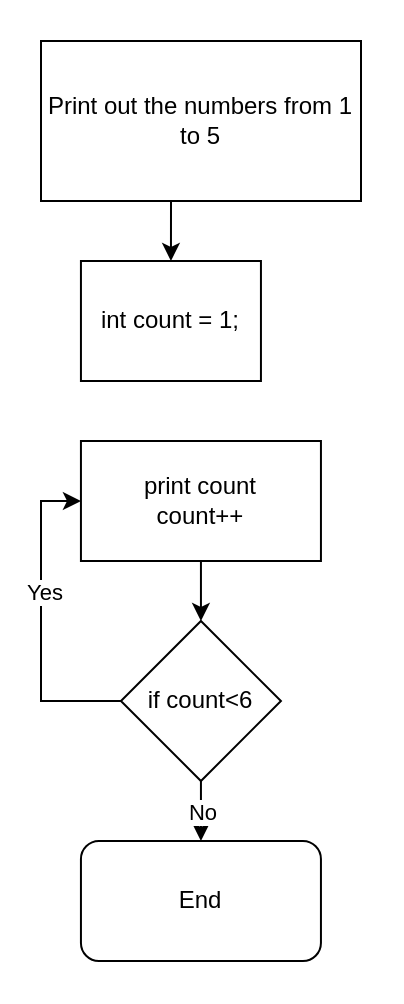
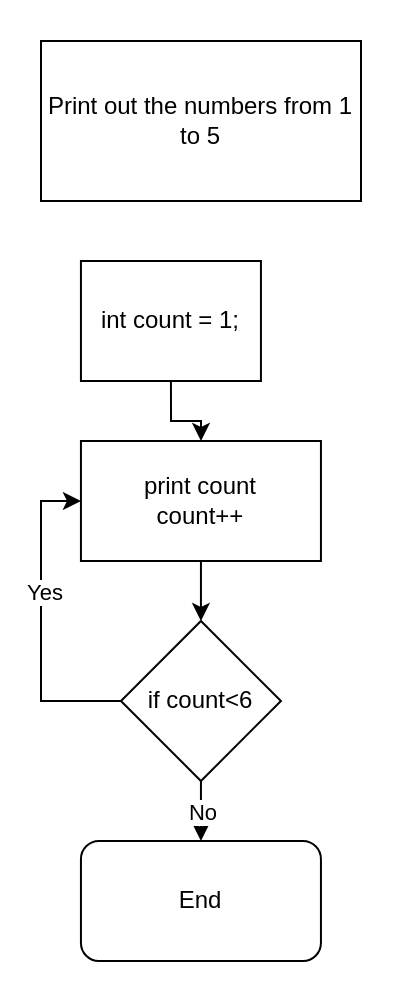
edge "Print out the numbers from 1 to 5" -> "int count = 1;": removed
edge "int count = 1;" -> "print count count++": added
